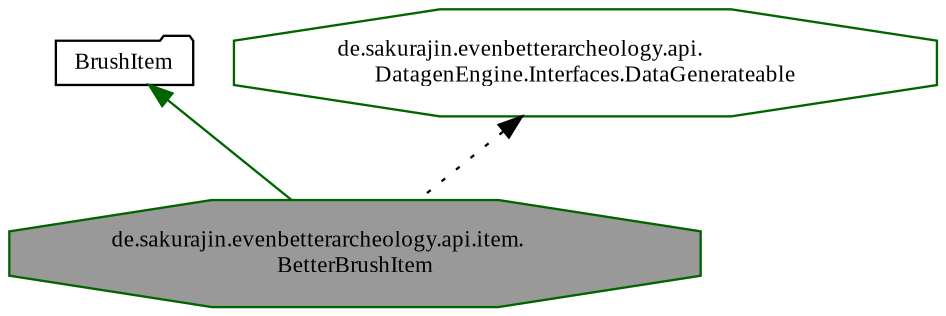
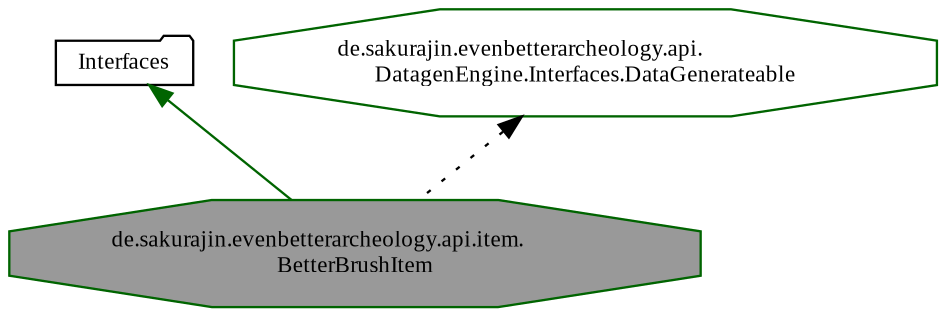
node "BrushItem": label "BrushItem" -> "Interfaces"
